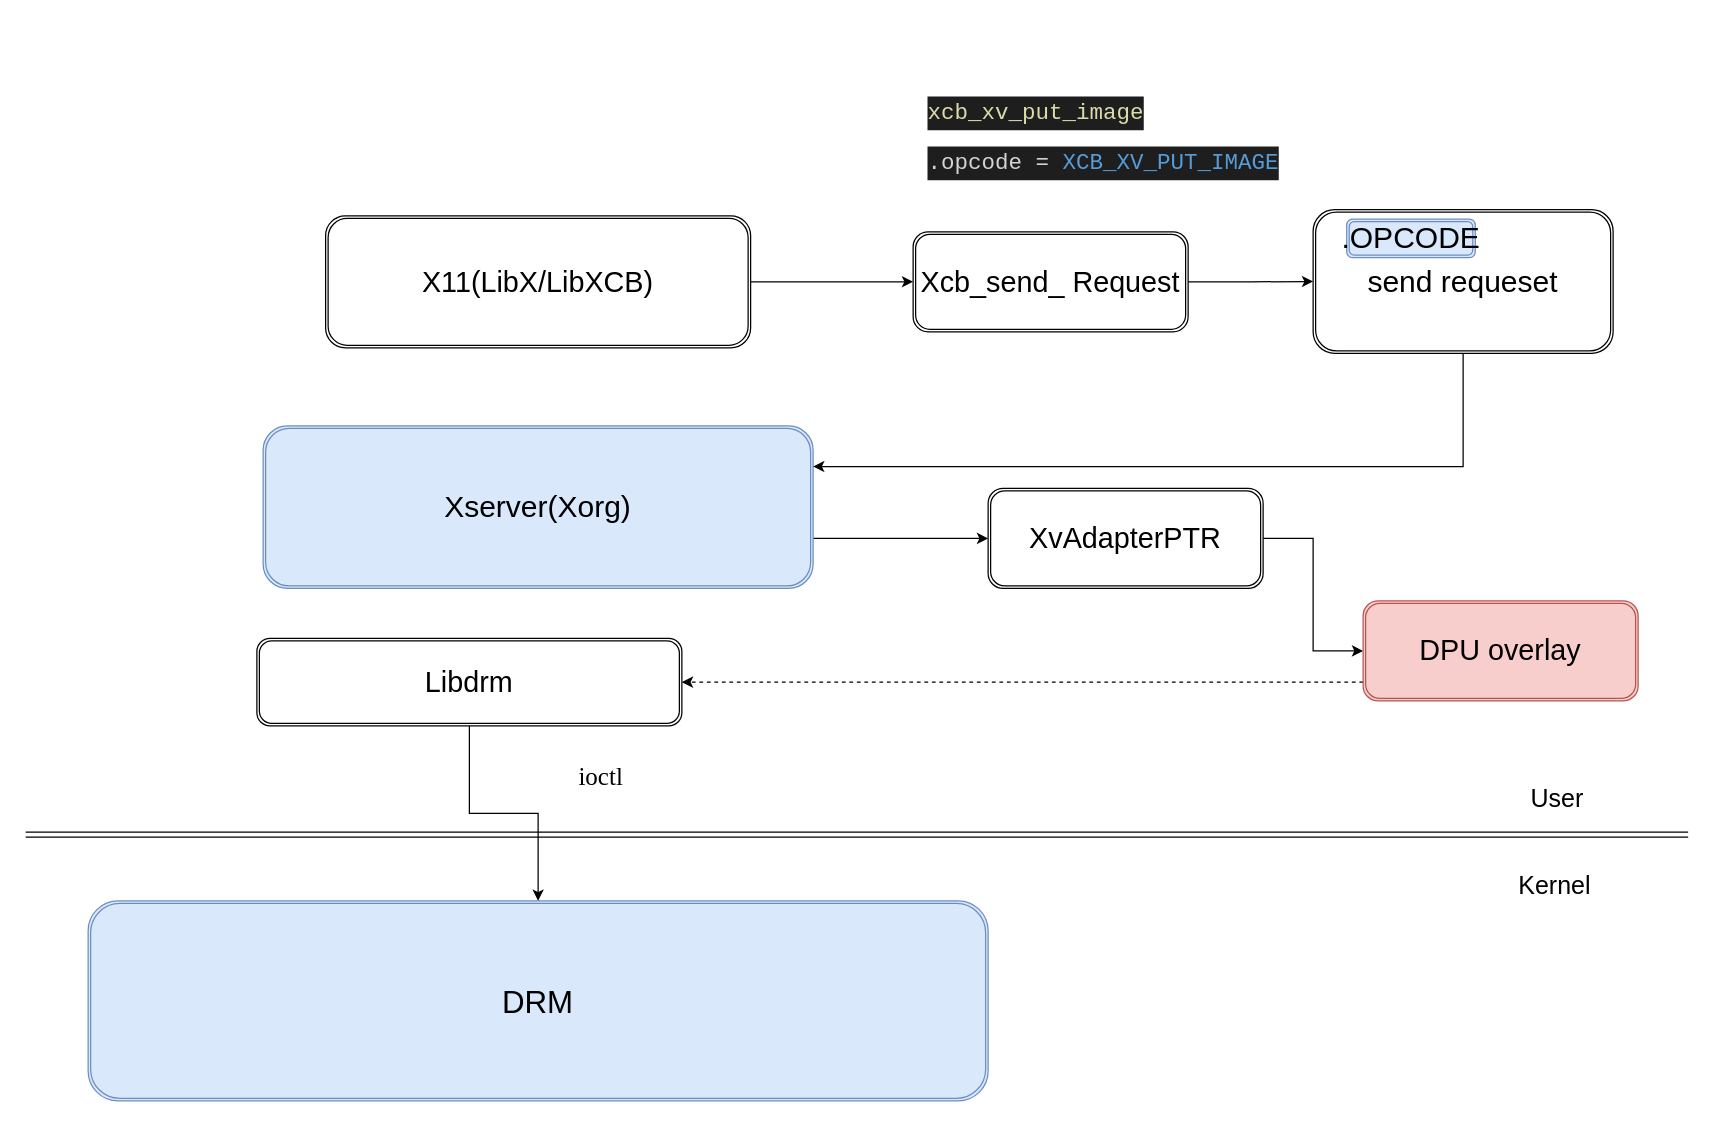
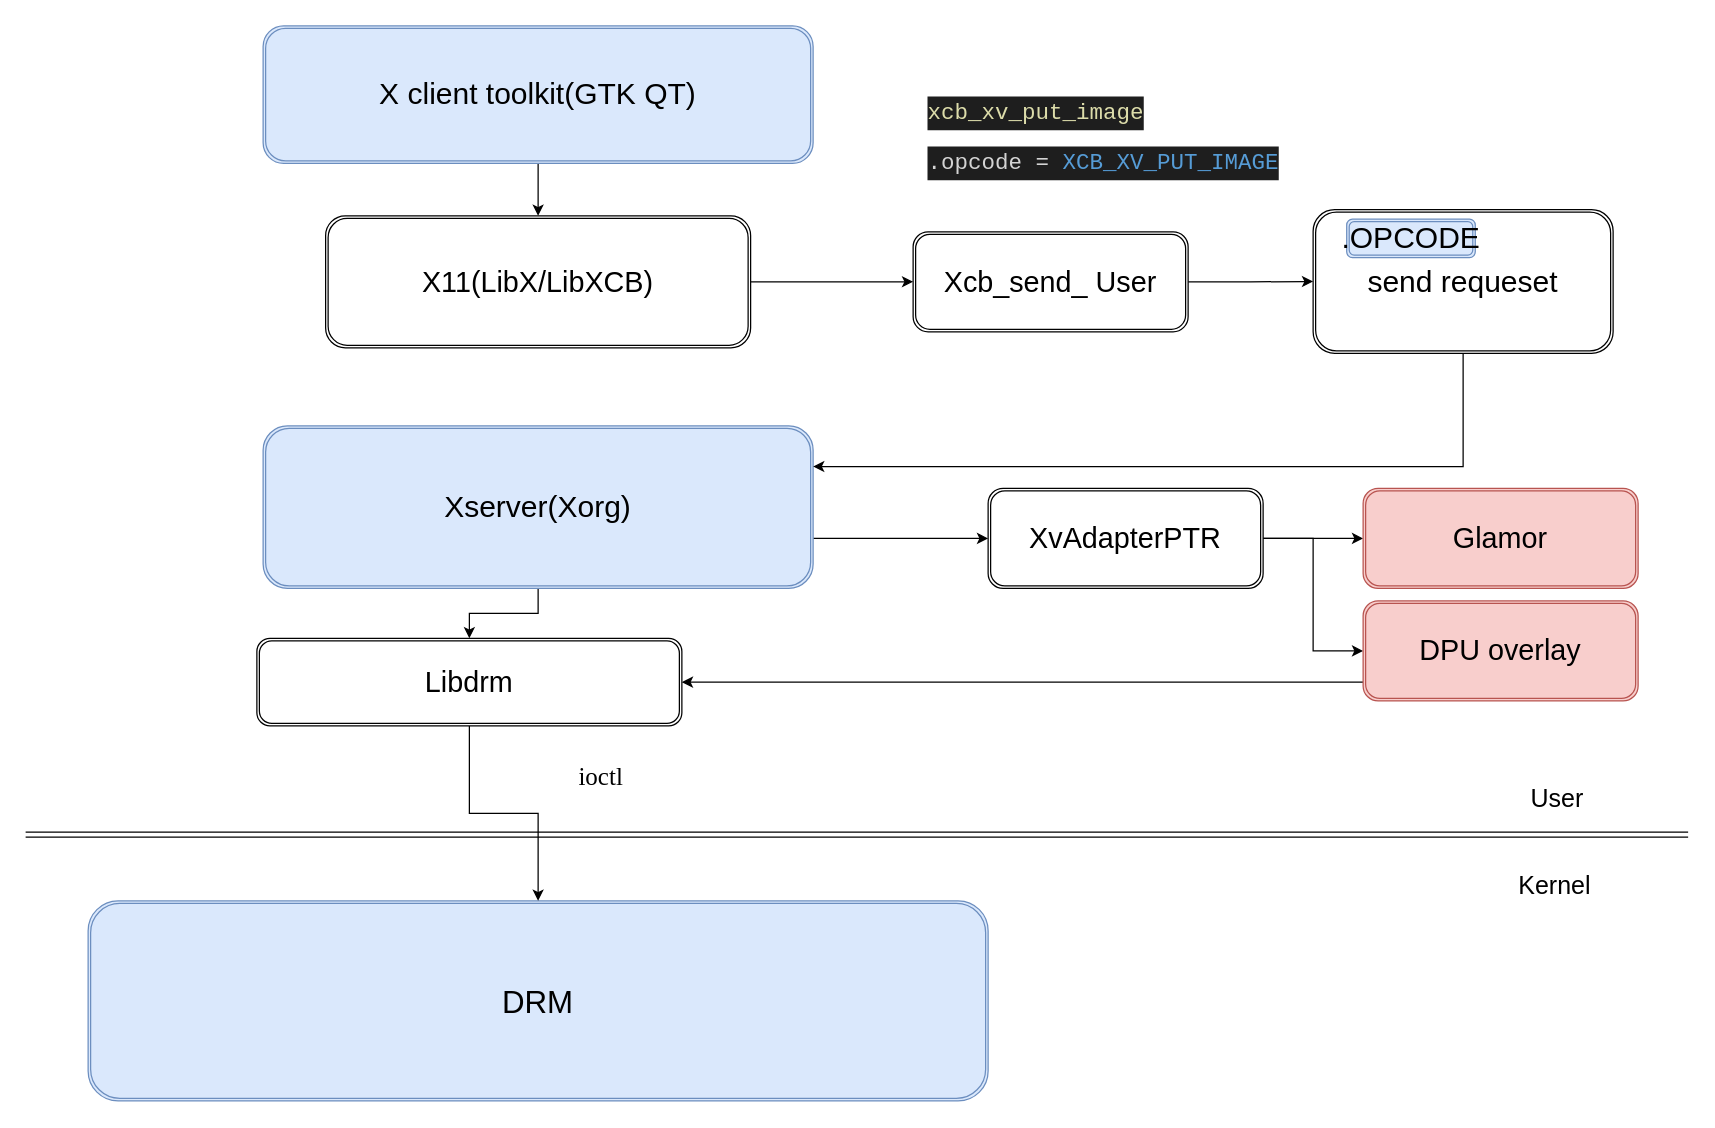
node "X client toolkit(GTK QT)": added
edge "X client toolkit(GTK QT)" -> "X11(LibX/LibXCB)": added
node "Xcb_send_ Request": label "Xcb_send_ Request" -> "Xcb_send_ User"
edge "XvAdapterPTR" -> "Glamor": added
node "Glamor": added
edge "Xserver(Xorg)" -> "Libdrm": added
edge "DPU overlay" -> "Libdrm": style dashed -> solid
